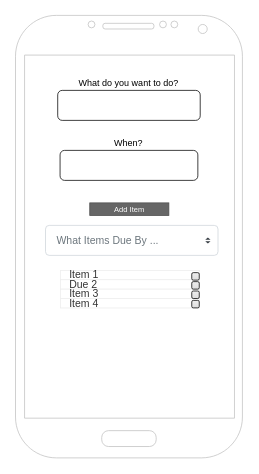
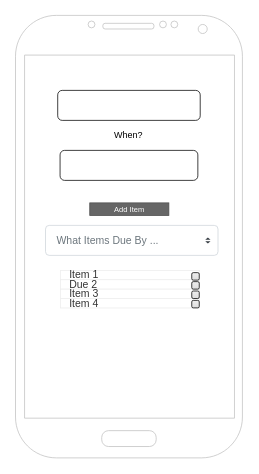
node "What do you want to do?": removed
node "When?": moved (129, 143) -> (129, 135)
